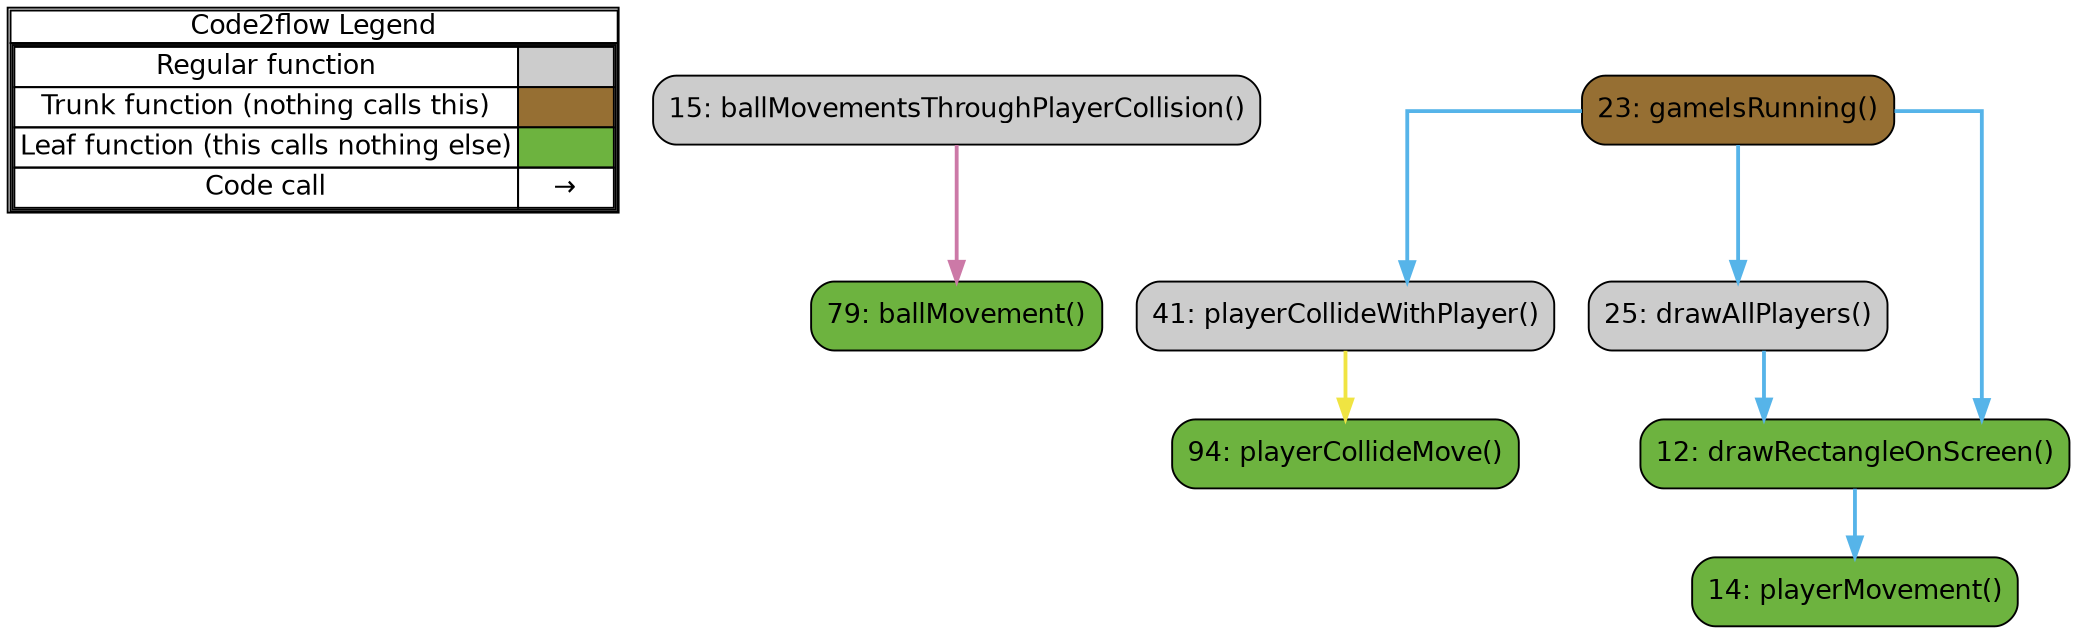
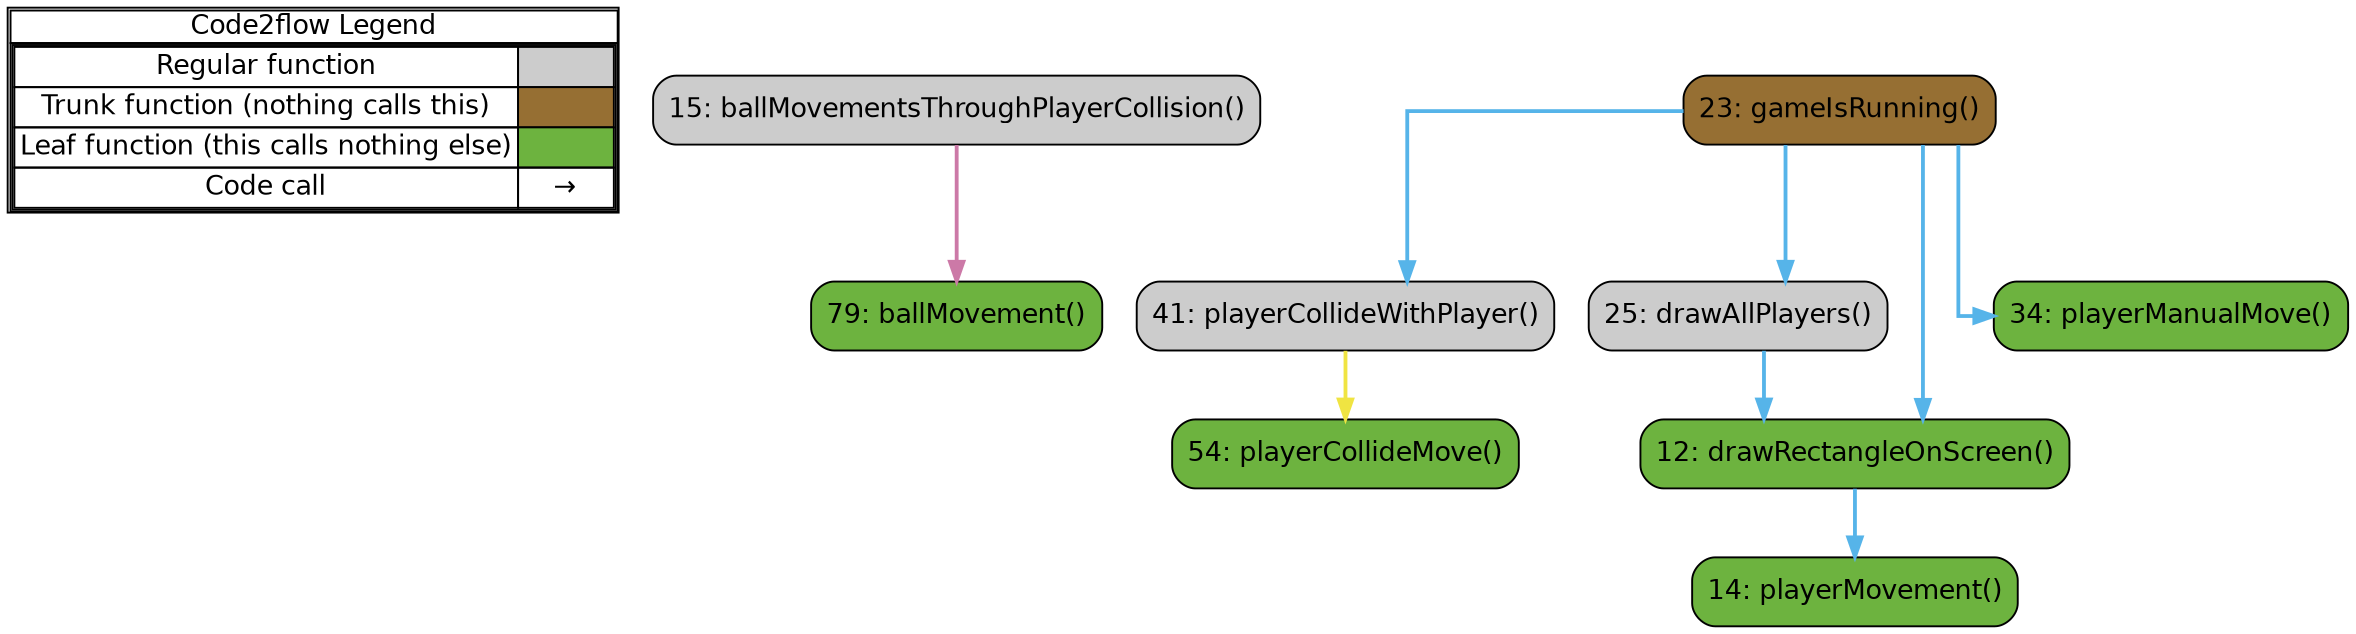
node "34: playerManualMove()": added
node "94: playerCollideMove()": label "94: playerCollideMove()" -> "54: playerCollideMove()"
